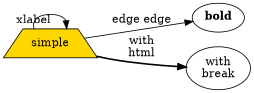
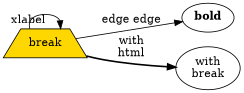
node "simple": label "simple" -> "break"
